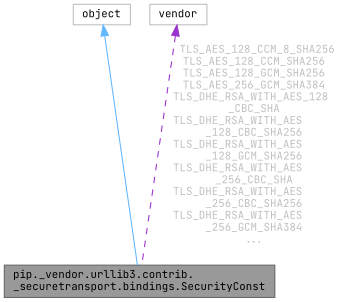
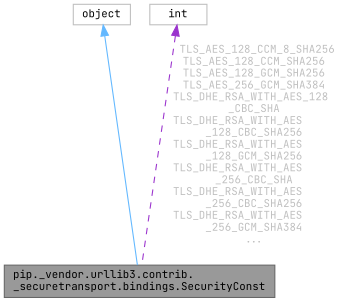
node "vendor": label "vendor" -> "int"
